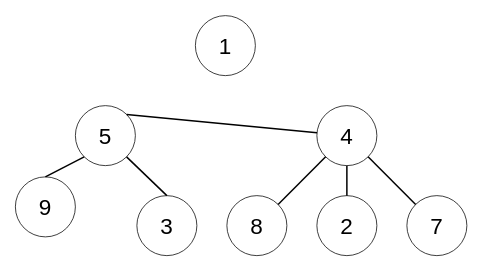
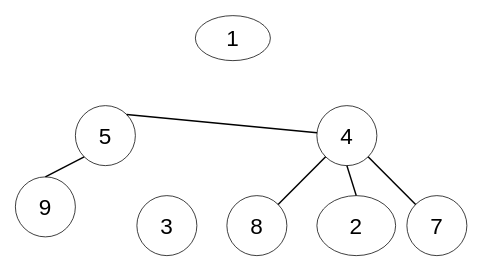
node "1": size 60x60 -> 75x45
edge "5" -- "3": removed
node "2": size 60x60 -> 79x60
